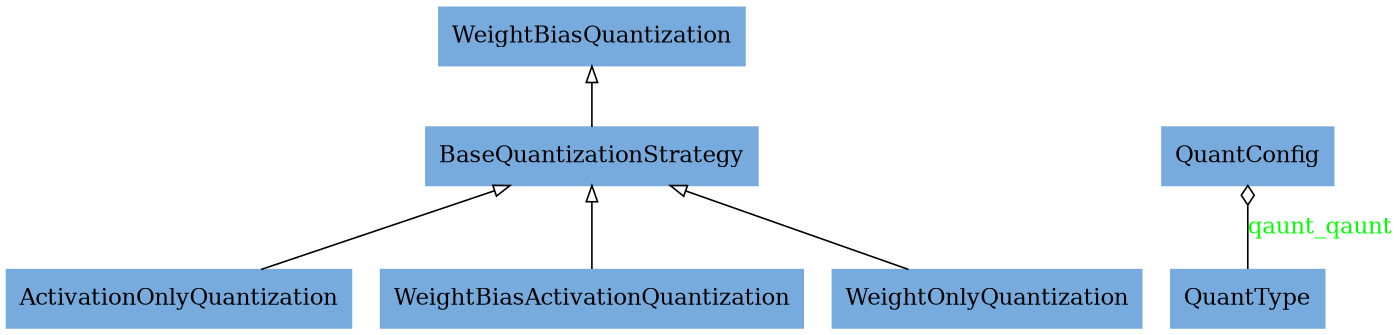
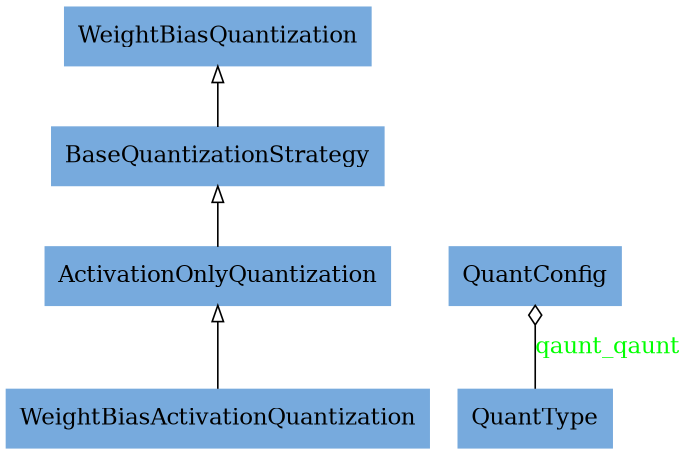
edge "WeightBiasActivationQuantization" -> "BaseQuantizationStrategy": now "WeightBiasActivationQuantization" -> "ActivationOnlyQuantization"
node "WeightOnlyQuantization": removed
